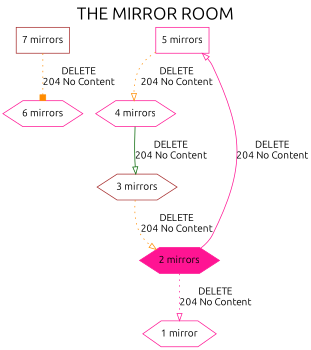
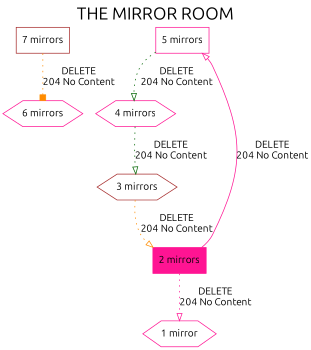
edge "5 mirrors" -> "4 mirrors": color darkorange -> darkgreen
edge "4 mirrors" -> "3 mirrors": style solid -> dotted
node "2 mirrors": shape hexagon -> box
